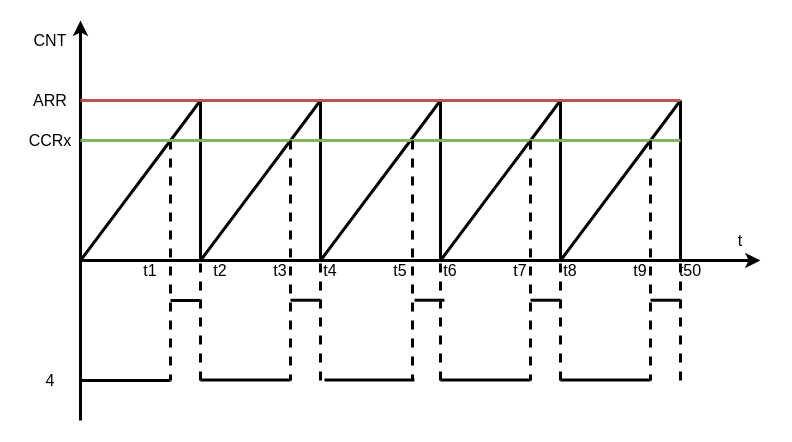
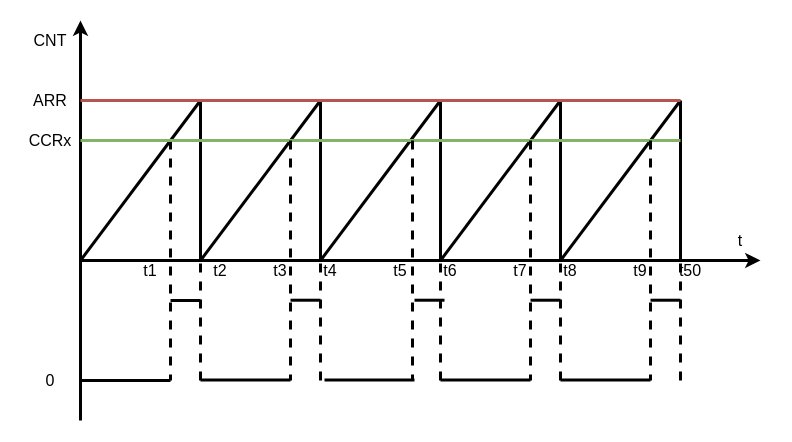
node "4": label "4" -> "0"
